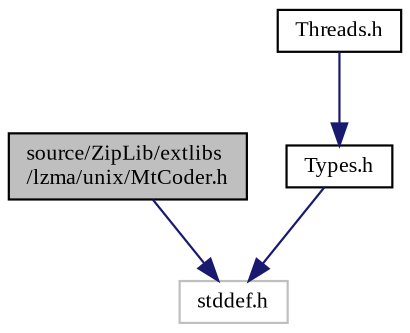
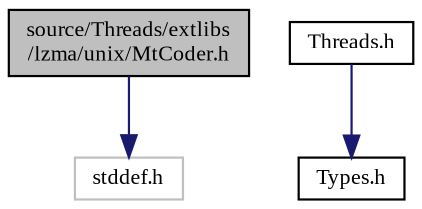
node "source/ZipLib/extlibs /lzma/unix/MtCoder.h": label "source/ZipLib/extlibs /lzma/unix/MtCoder.h" -> "source/Threads/extlibs /lzma/unix/MtCoder.h"
edge "Types.h" -> "stddef.h": removed
